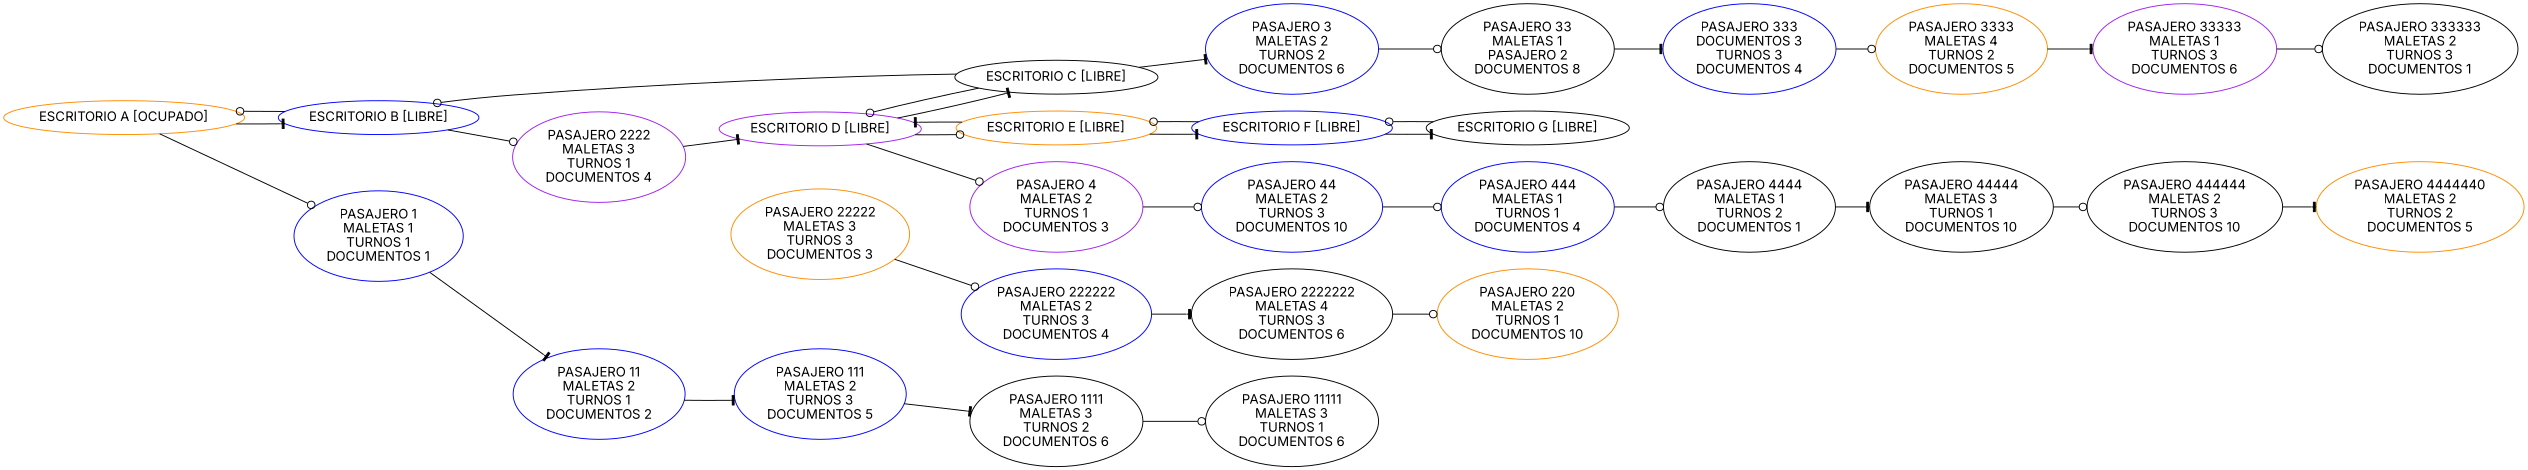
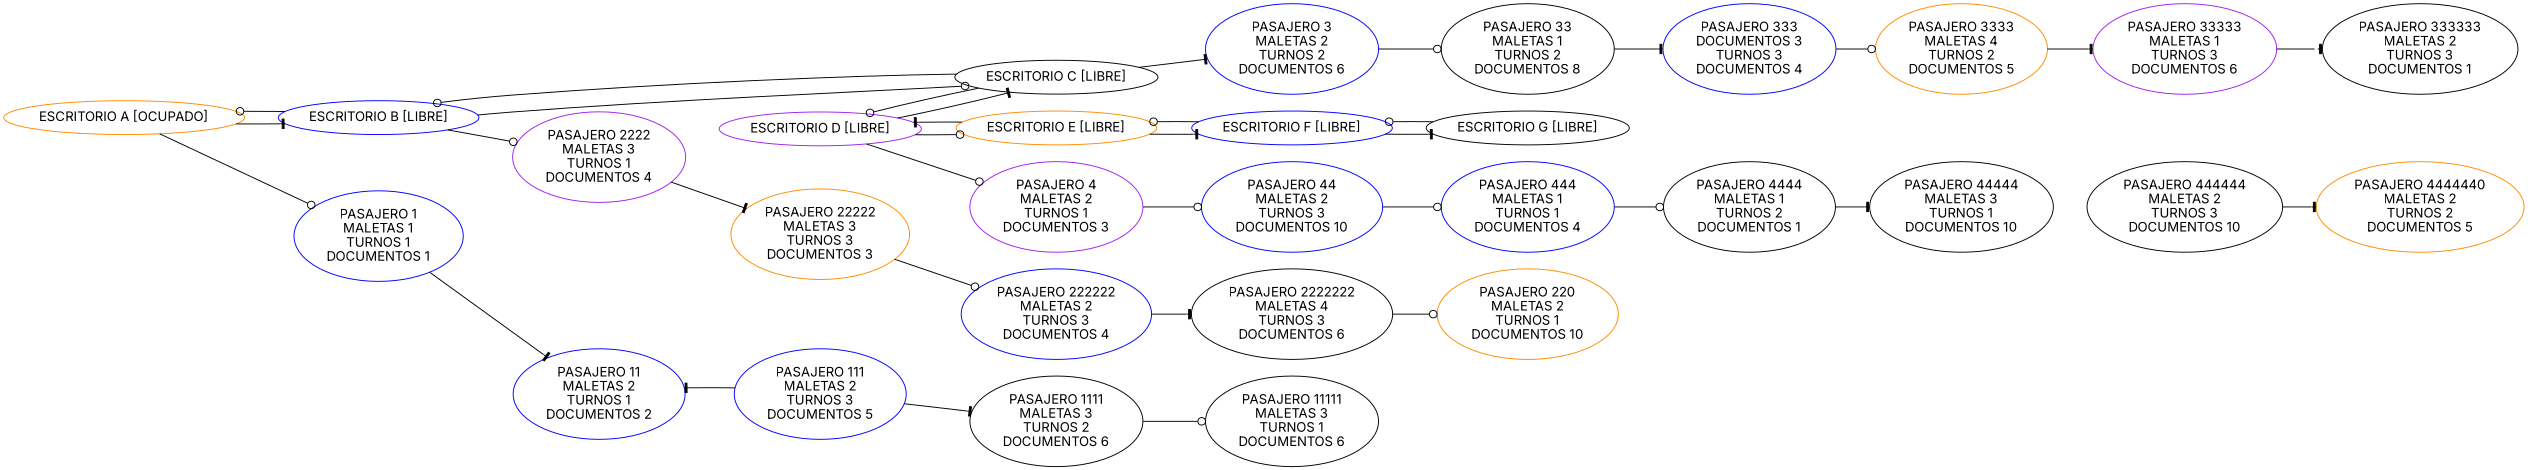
node "PASAJERO 33 MALETAS 1 PASAJERO 2 DOCUMENTOS 8": label "PASAJERO 33 MALETAS 1 PASAJERO 2 DOCUMENTOS 8" -> "PASAJERO 33 MALETAS 1 TURNOS 2 DOCUMENTOS 8"
edge "PASAJERO 33333 MALETAS 1 TURNOS 3 DOCUMENTOS 6" -> "PASAJERO 333333 MALETAS 2 TURNOS 3 DOCUMENTOS 1": arrowhead odot -> tee
edge "ESCRITORIO B [LIBRE]" -> "ESCRITORIO C [LIBRE]": added
edge "PASAJERO 2222 MALETAS 3 TURNOS 1 DOCUMENTOS 4" -> "ESCRITORIO D [LIBRE]": now "PASAJERO 2222 MALETAS 3 TURNOS 1 DOCUMENTOS 4" -> "PASAJERO 22222 MALETAS 3 TURNOS 3 DOCUMENTOS 3"
edge "PASAJERO 44444 MALETAS 3 TURNOS 1 DOCUMENTOS 10" -> "PASAJERO 444444 MALETAS 2 TURNOS 3 DOCUMENTOS 10": removed
edge "PASAJERO 11 MALETAS 2 TURNOS 1 DOCUMENTOS 2" -> "PASAJERO 111 MALETAS 2 TURNOS 3 DOCUMENTOS 5": reversed
